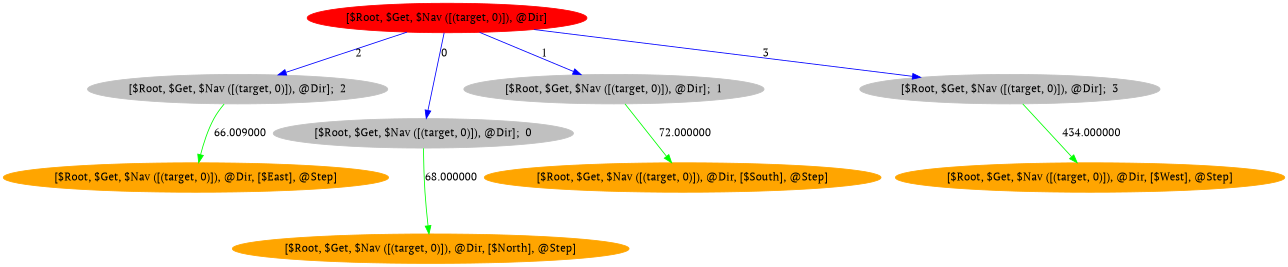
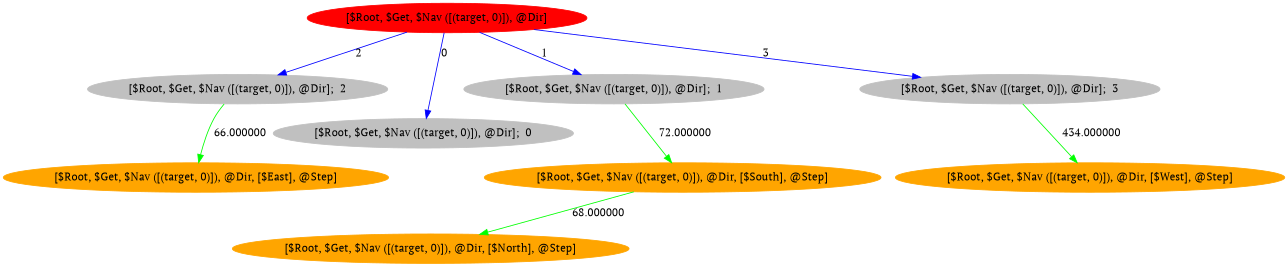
edge "[$Root, $Get, $Nav ([(target, 0)]), @Dir];  2" -> "[$Root, $Get, $Nav ([(target, 0)]), @Dir, [$East], @Step]": label "66.009000" -> "66.000000"
edge "[$Root, $Get, $Nav ([(target, 0)]), @Dir];  0" -> "[$Root, $Get, $Nav ([(target, 0)]), @Dir, [$North], @Step]": now "[$Root, $Get, $Nav ([(target, 0)]), @Dir, [$South], @Step]" -> "[$Root, $Get, $Nav ([(target, 0)]), @Dir, [$North], @Step]"
